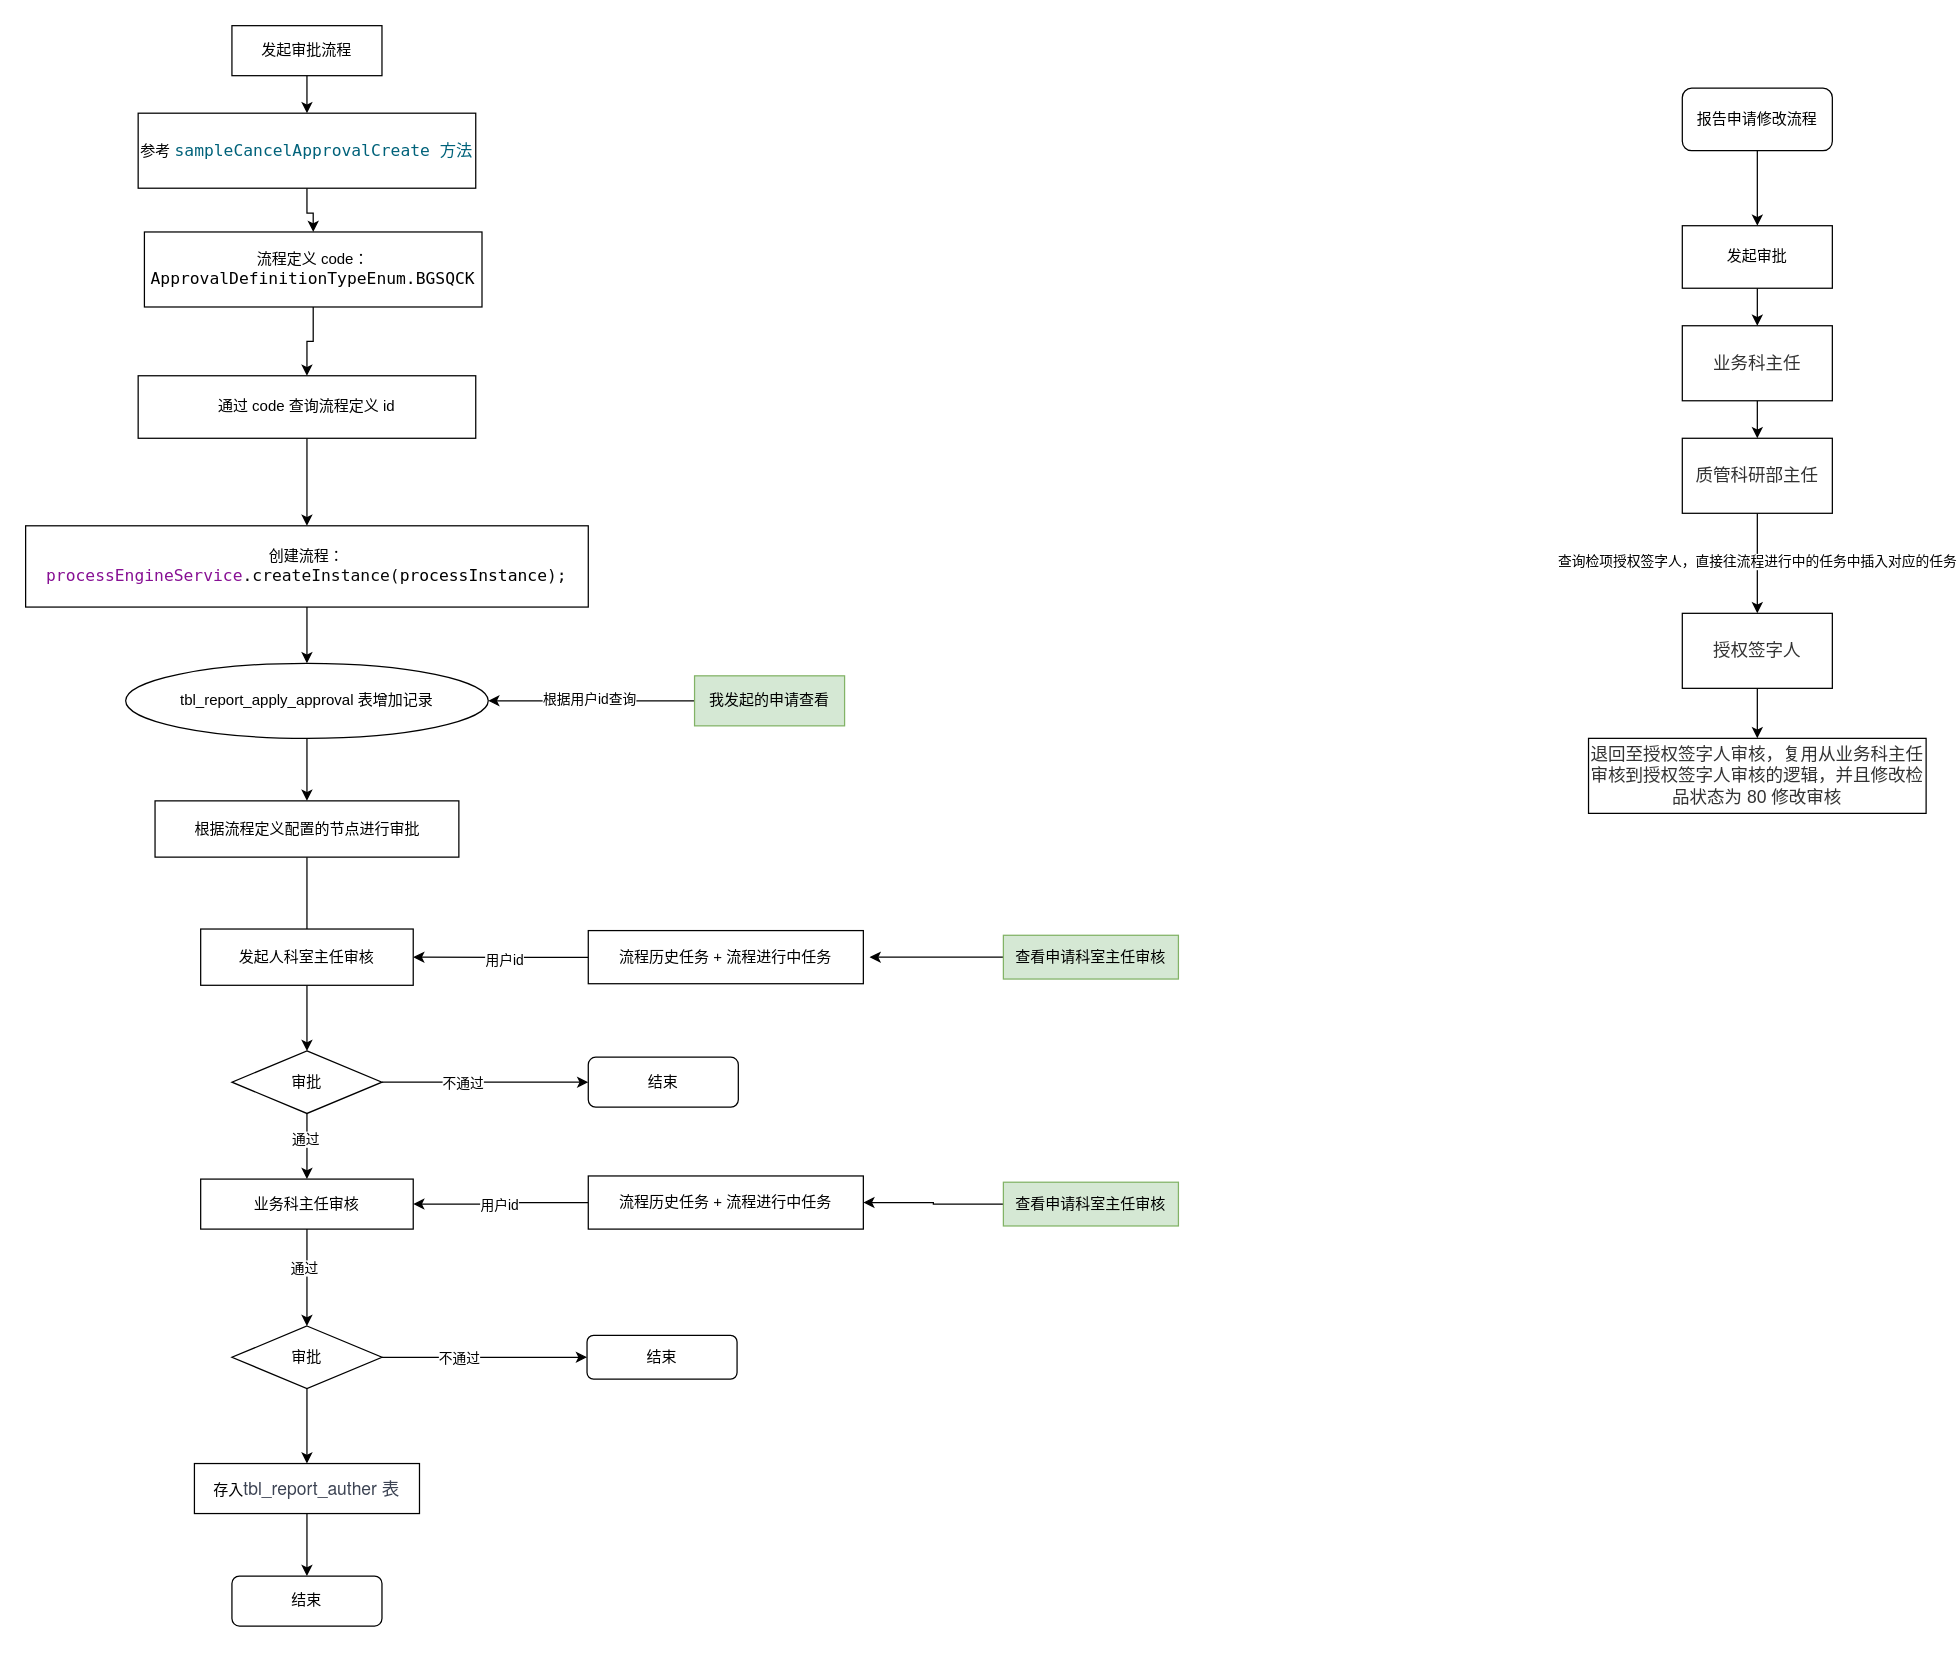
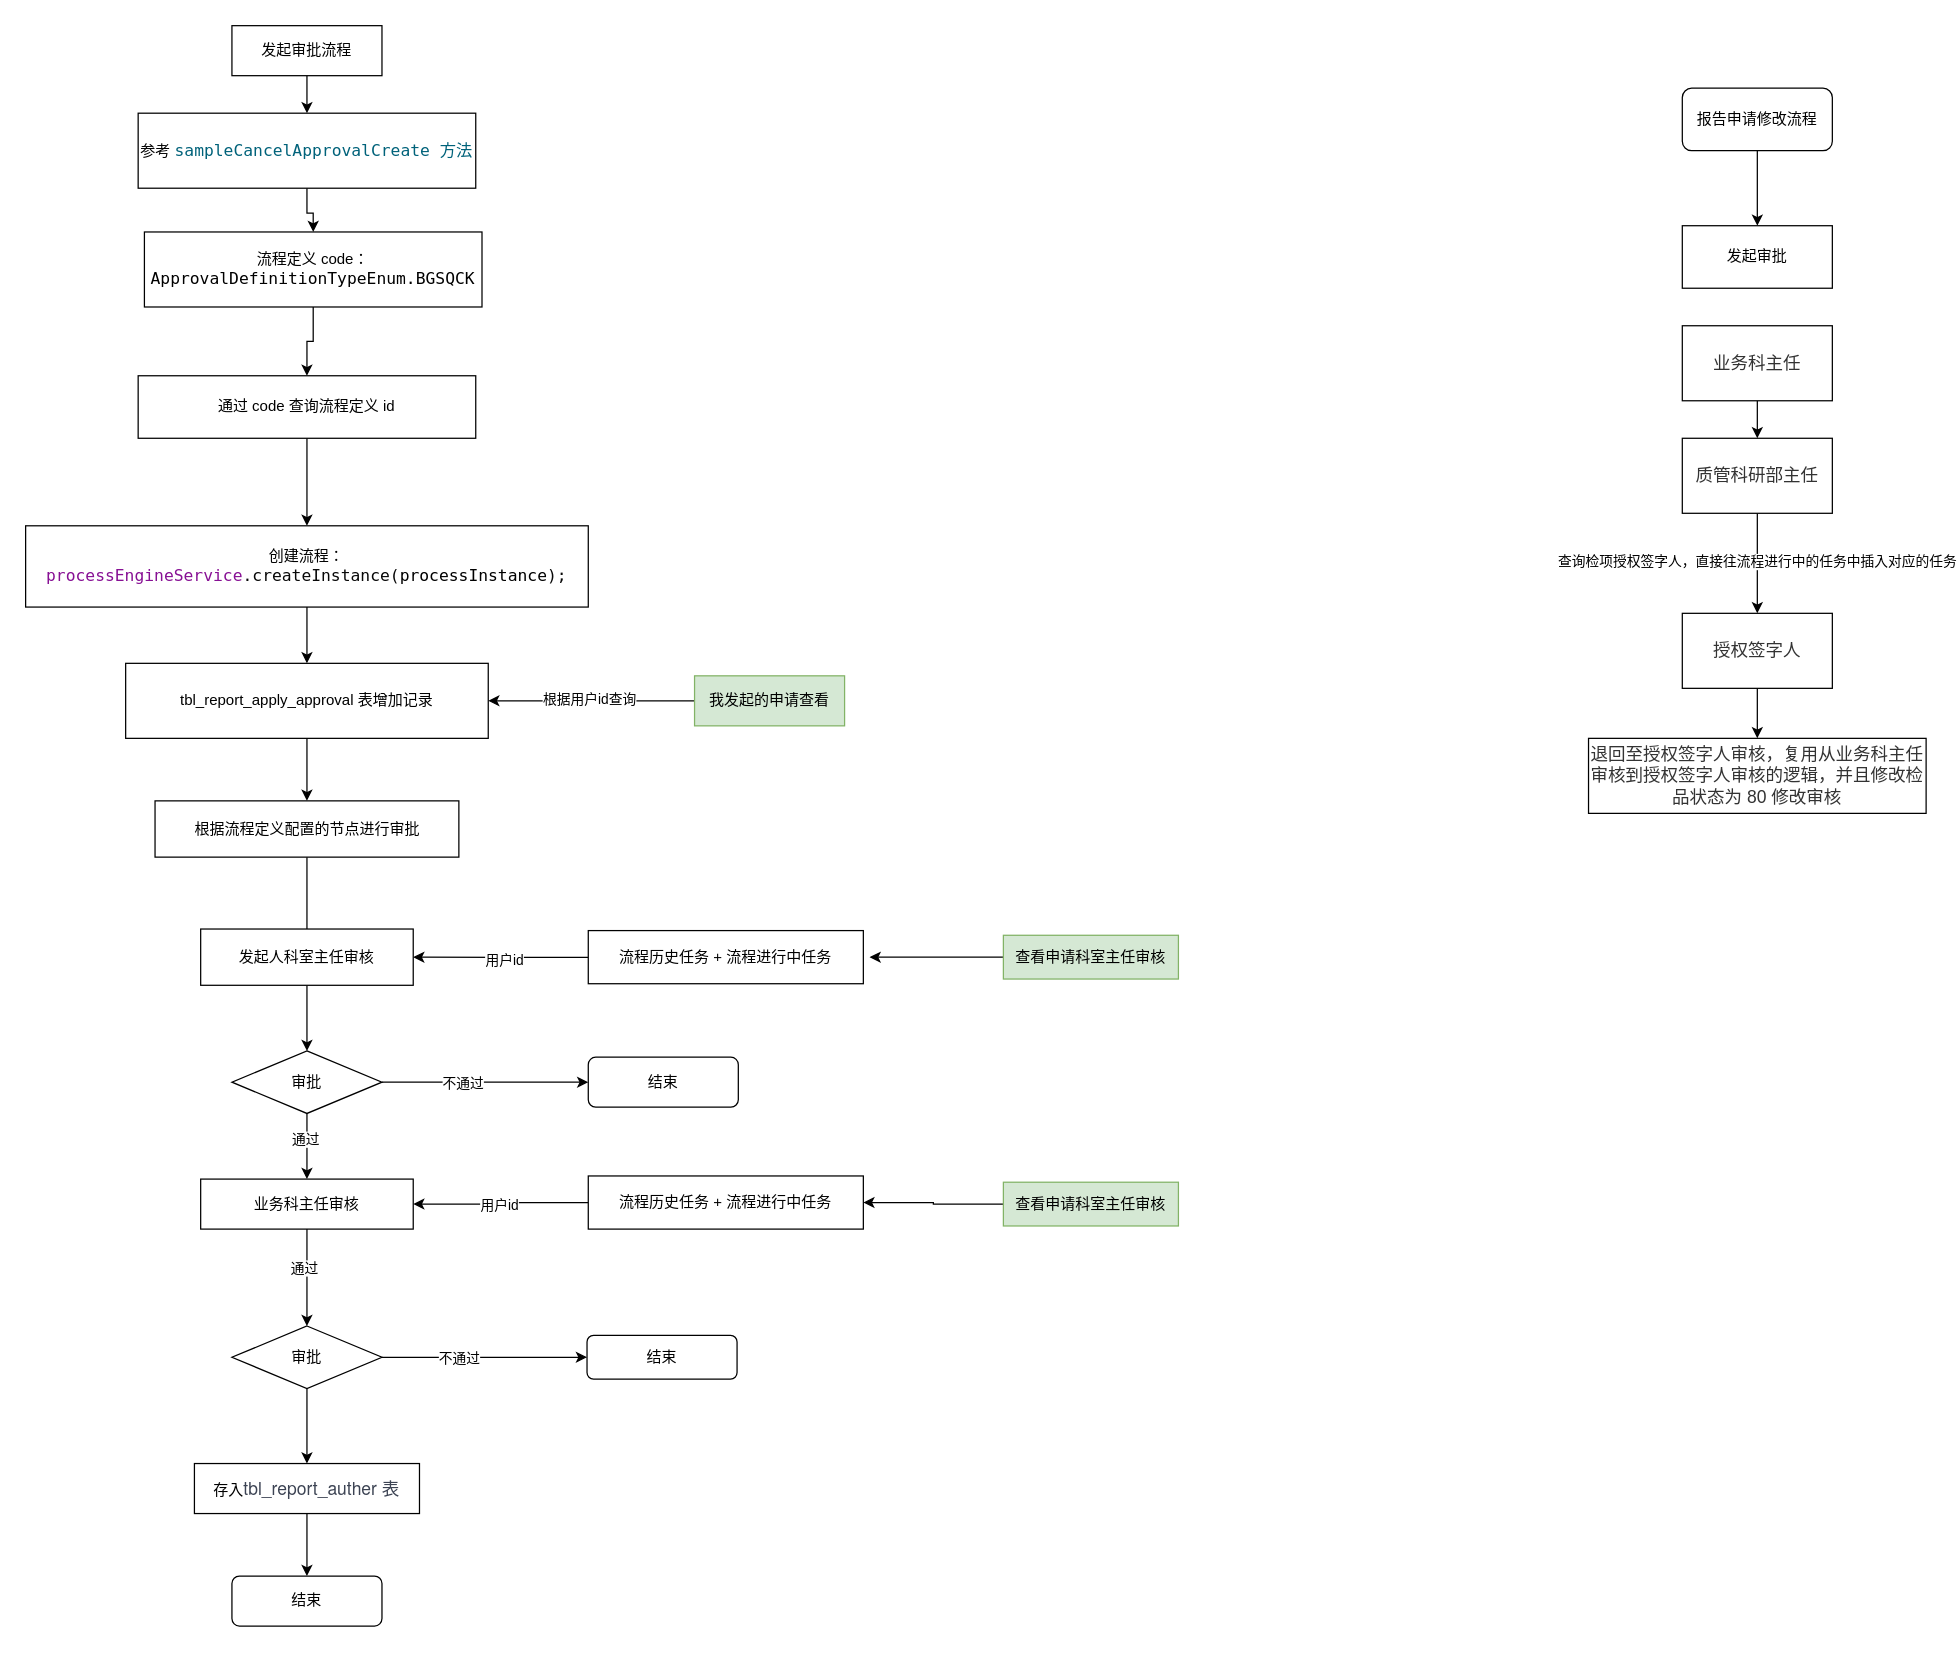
edge "发起审批" -> "业务科主任": removed
node "tbl_report_apply_approval 表增加记录": shape ellipse -> rectangle
